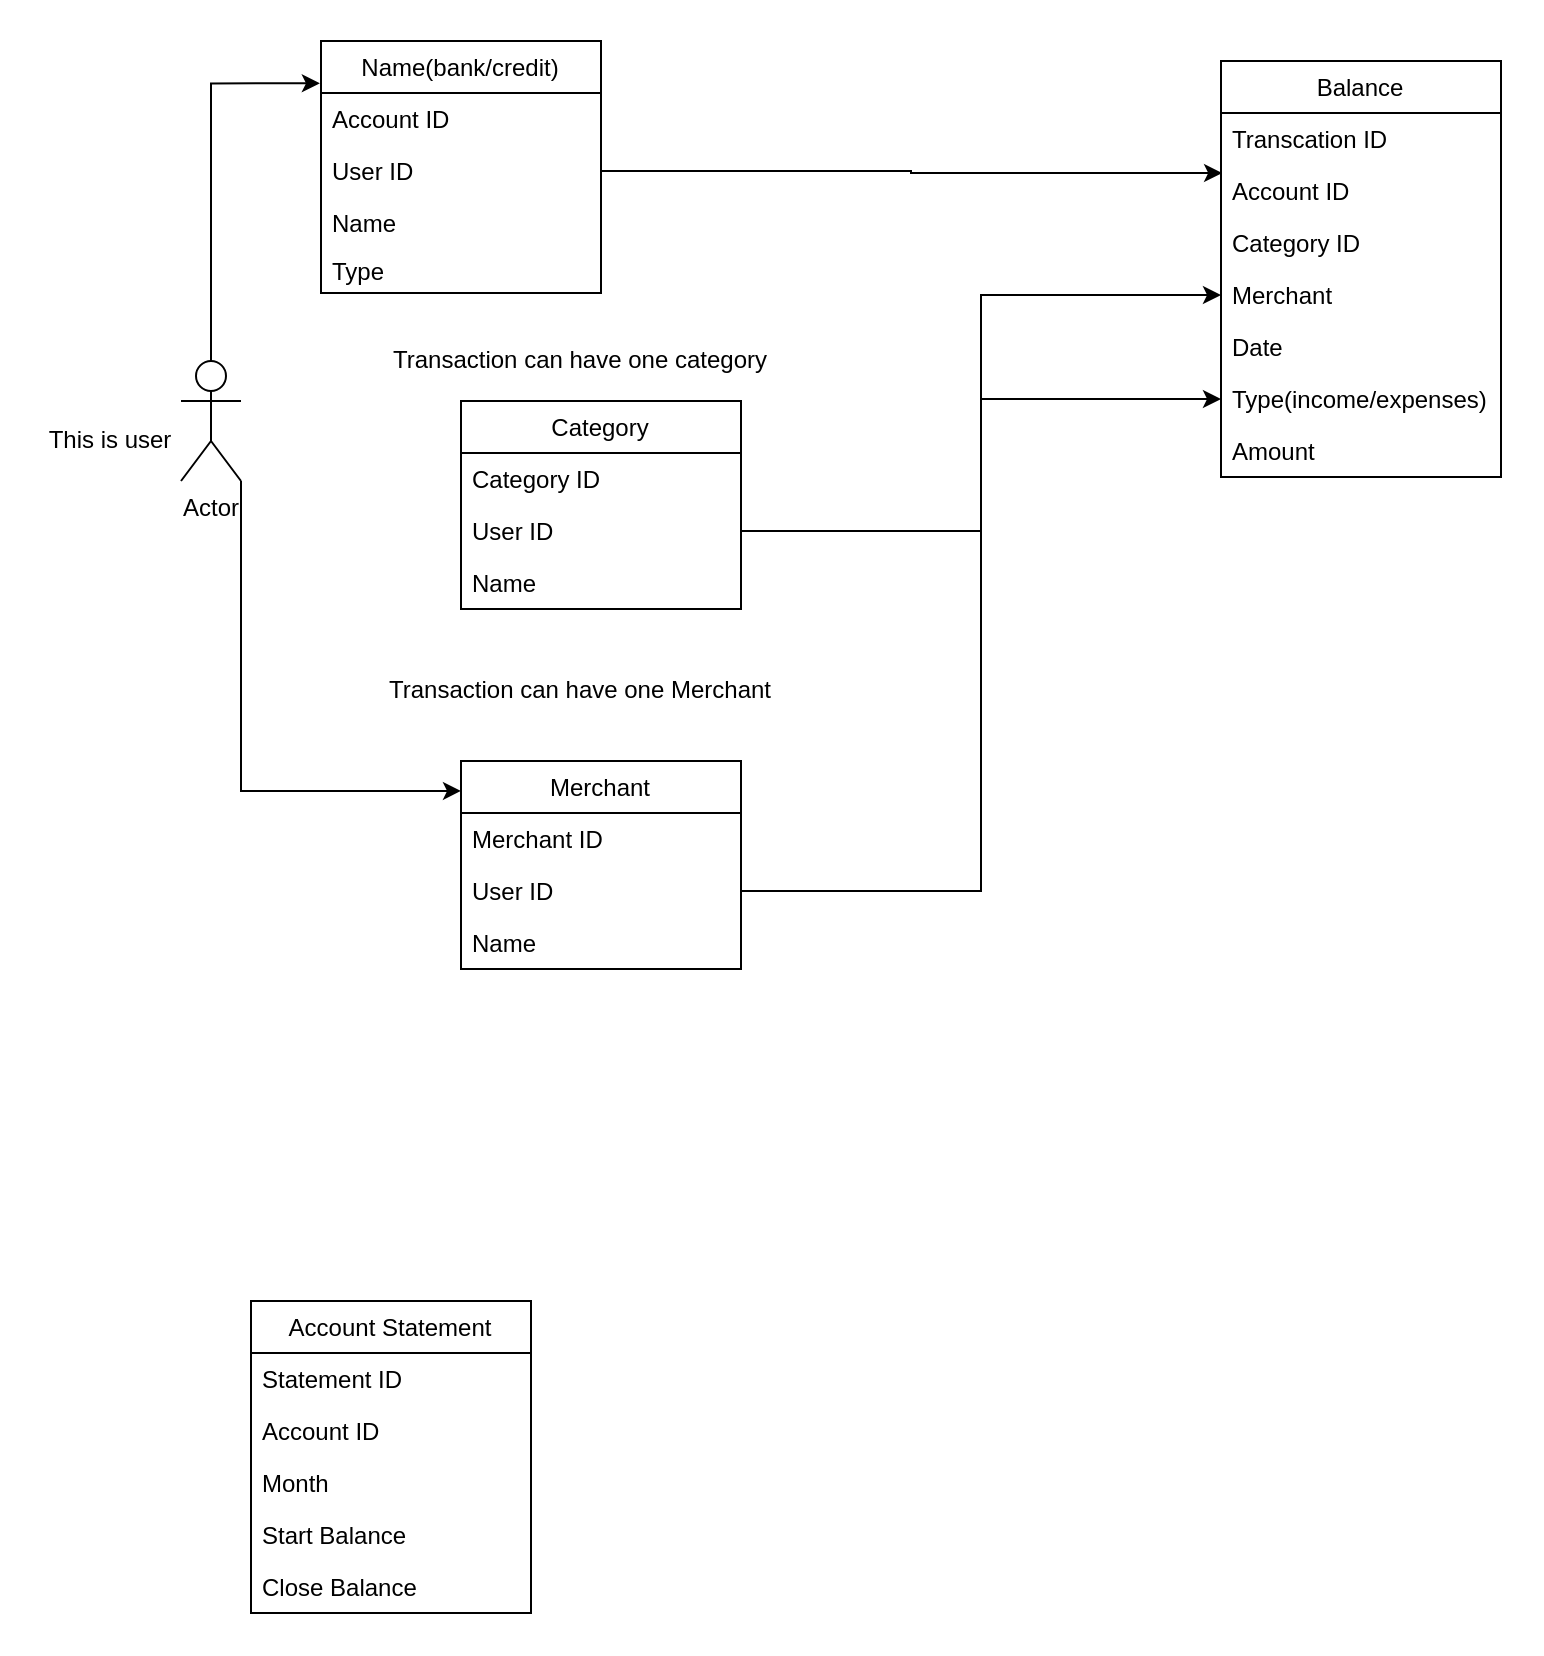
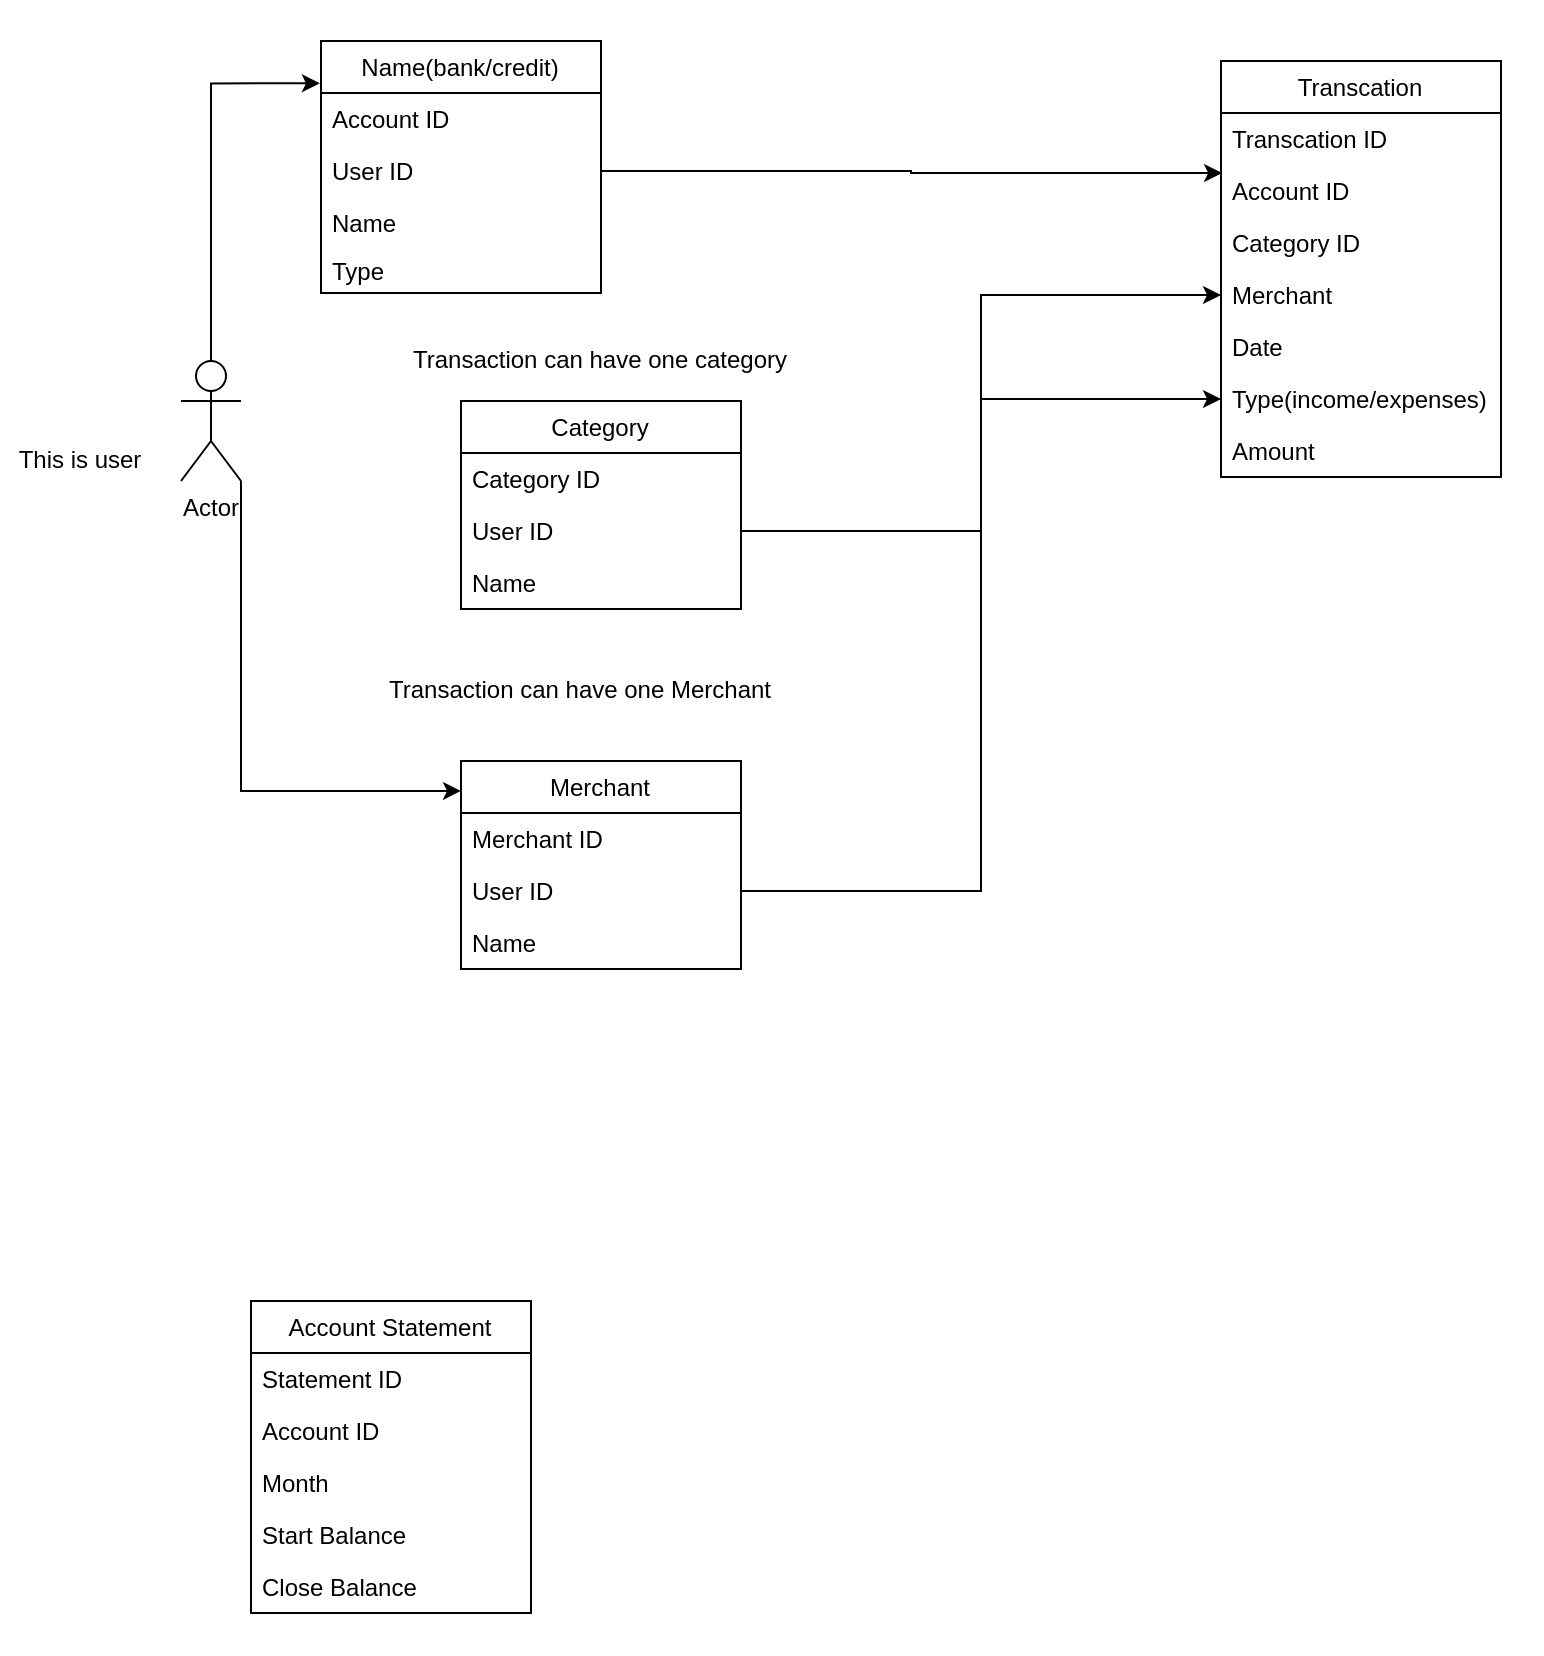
node "Balance": label "Balance" -> "Transcation"
node "Transaction can have one category": moved (581, 361) -> (601, 361)
node "This is user": moved (111, 441) -> (81, 461)
